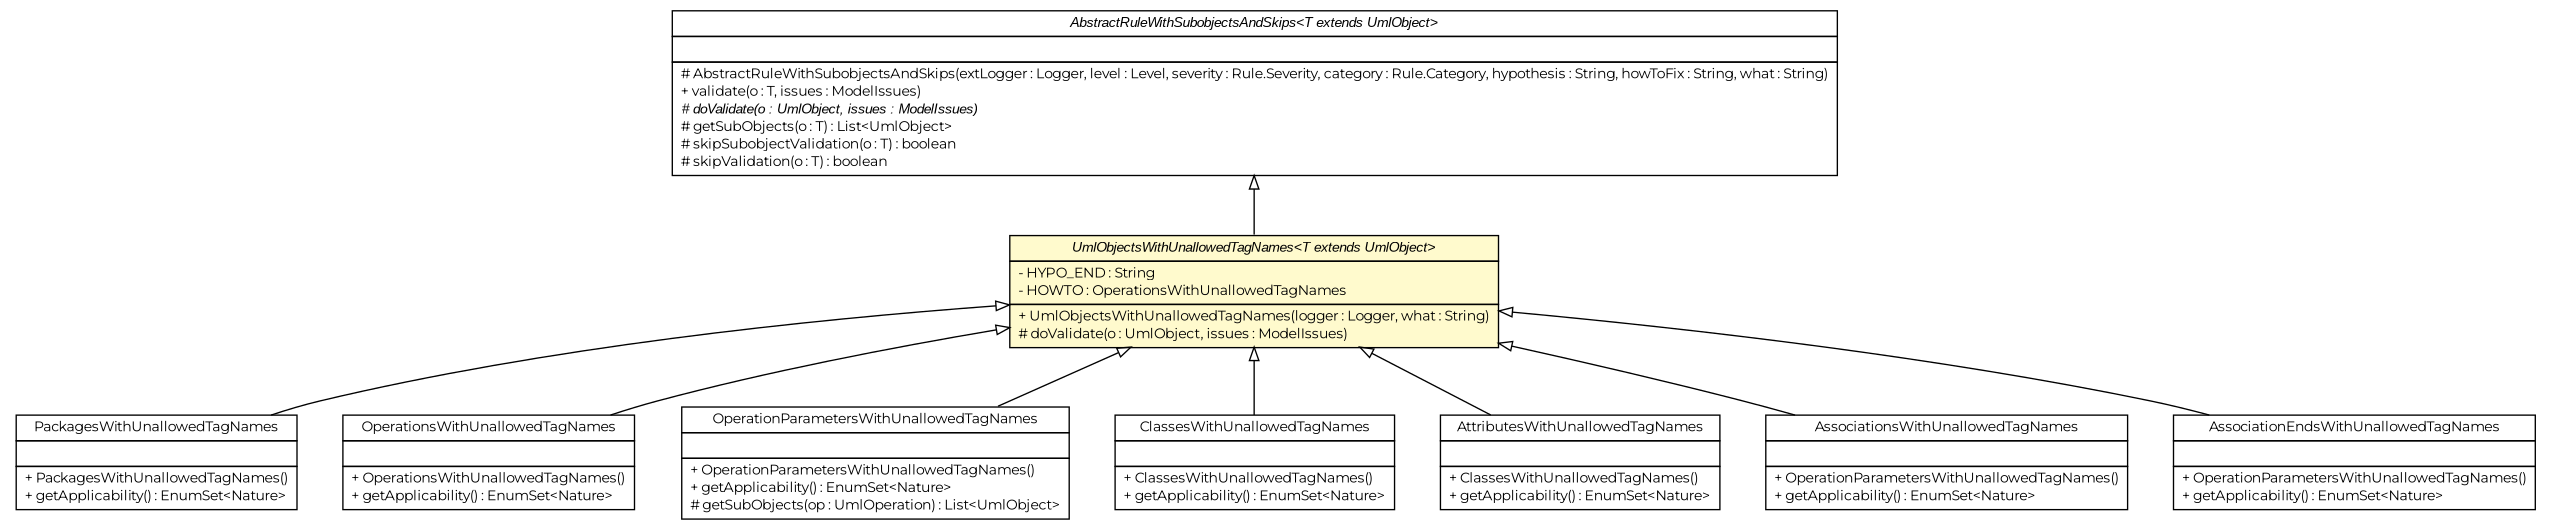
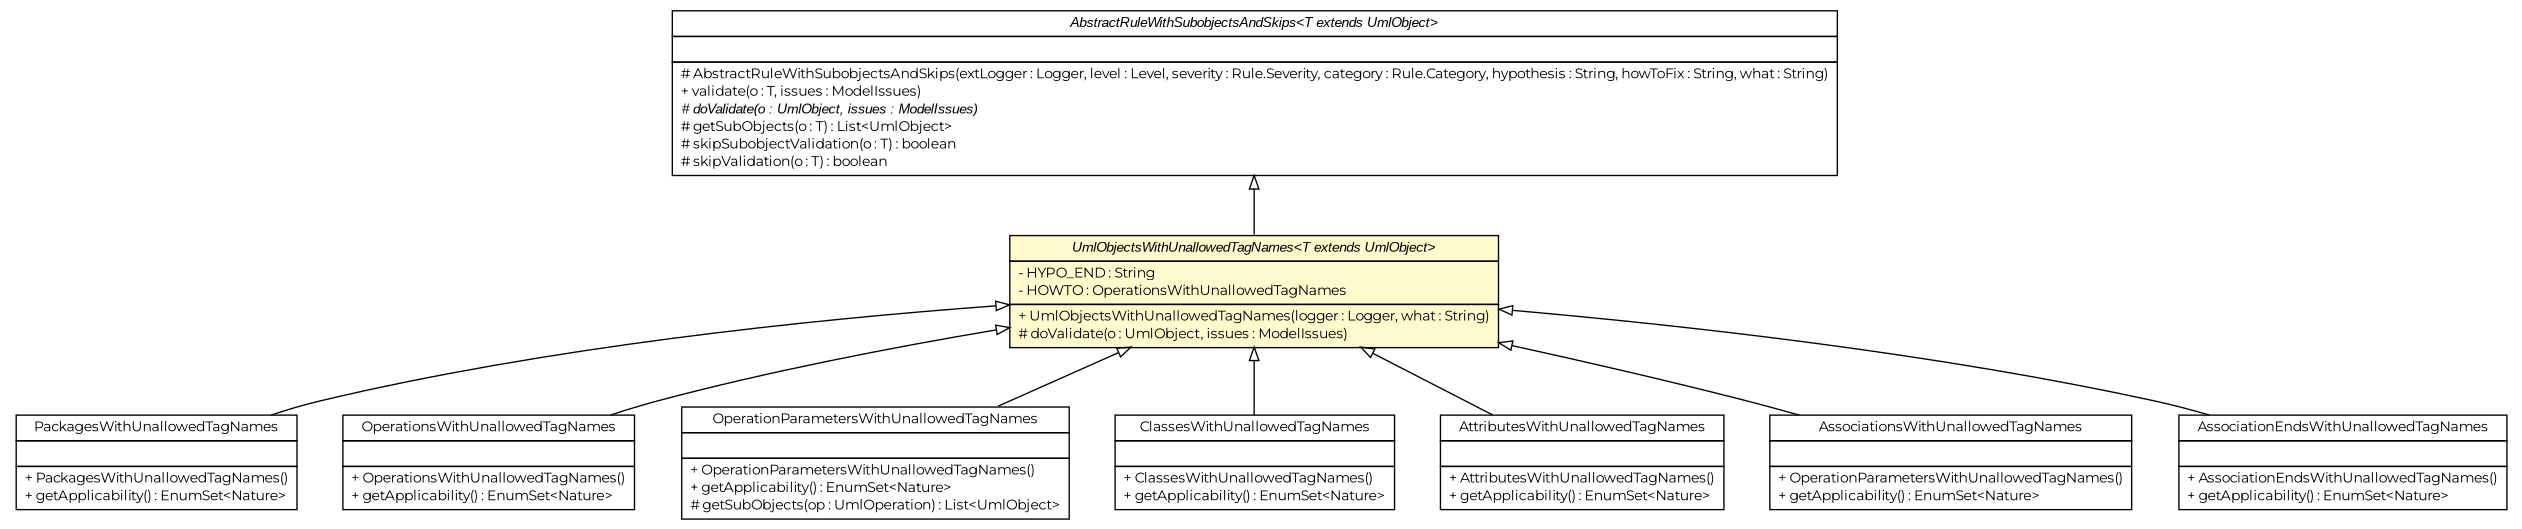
node "AttributesWithUnallowedTagNames": text "+ ClassesWithUnallowedTagNames()" -> "+ AttributesWithUnallowedTagNames()"
node "AssociationEndsWithUnallowedTagNames": text "+ OperationParametersWithUnallowedTagNames()" -> "+ AssociationEndsWithUnallowedTagNames()"
